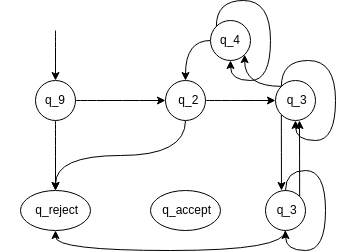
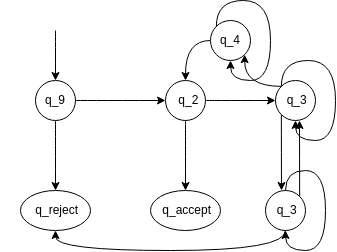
edge "q_2" -> "q_reject": now "q_2" -> "q_accept"
